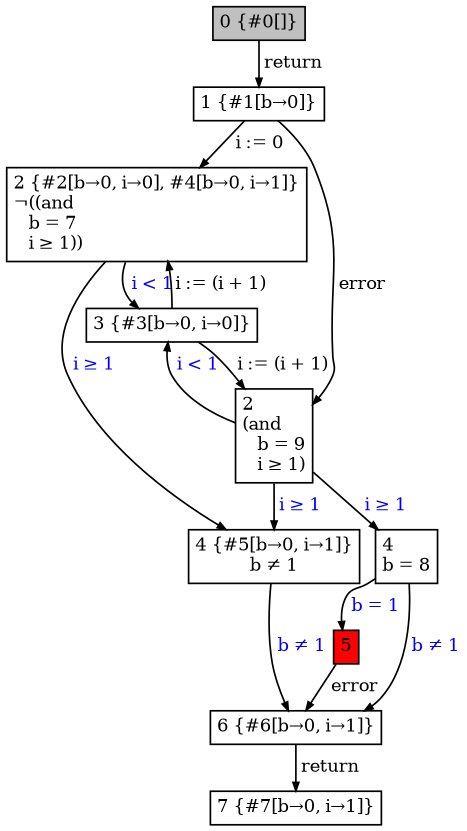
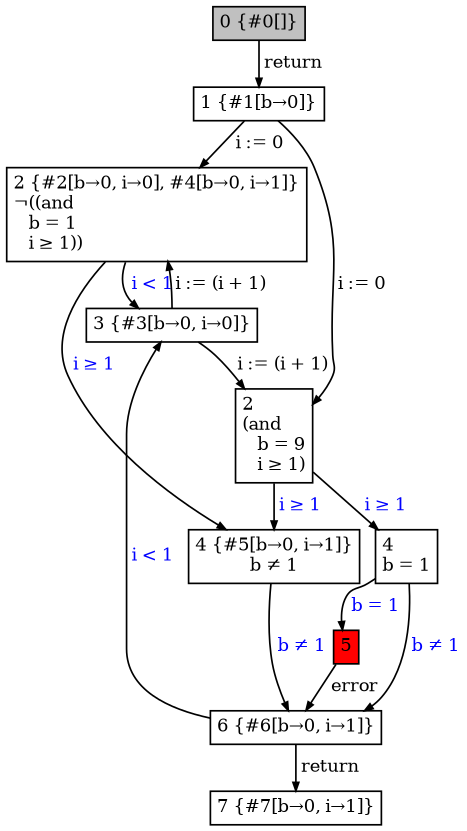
node "2 {#2[b→0, i→0], #4[b→0, i→1]} ¬((and b = 7 i ≥ 1))": label "2 {#2[b→0, i→0], #4[b→0, i→1]} ¬((and b = 7 i ≥ 1))" -> "2 {#2[b→0, i→0], #4[b→0, i→1]} ¬((and b = 1 i ≥ 1))"
edge "1 {#1[b→0]}" -> "2 (and b = 9 i ≥ 1)": label " error" -> " i := 0"
edge "2 (and b = 9 i ≥ 1)" -> "3 {#3[b→0, i→0]}": now "6 {#6[b→0, i→1]}" -> "3 {#3[b→0, i→0]}"
node "4 b = 8": label "4 b = 8" -> "4 b = 1"
